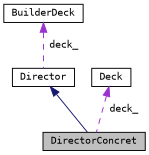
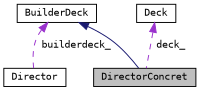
edge "Director" -> "BuilderDeck": label " deck_" -> " builderdeck_"
edge "DirectorConcret" -> "Director": now "DirectorConcret" -> "BuilderDeck"
